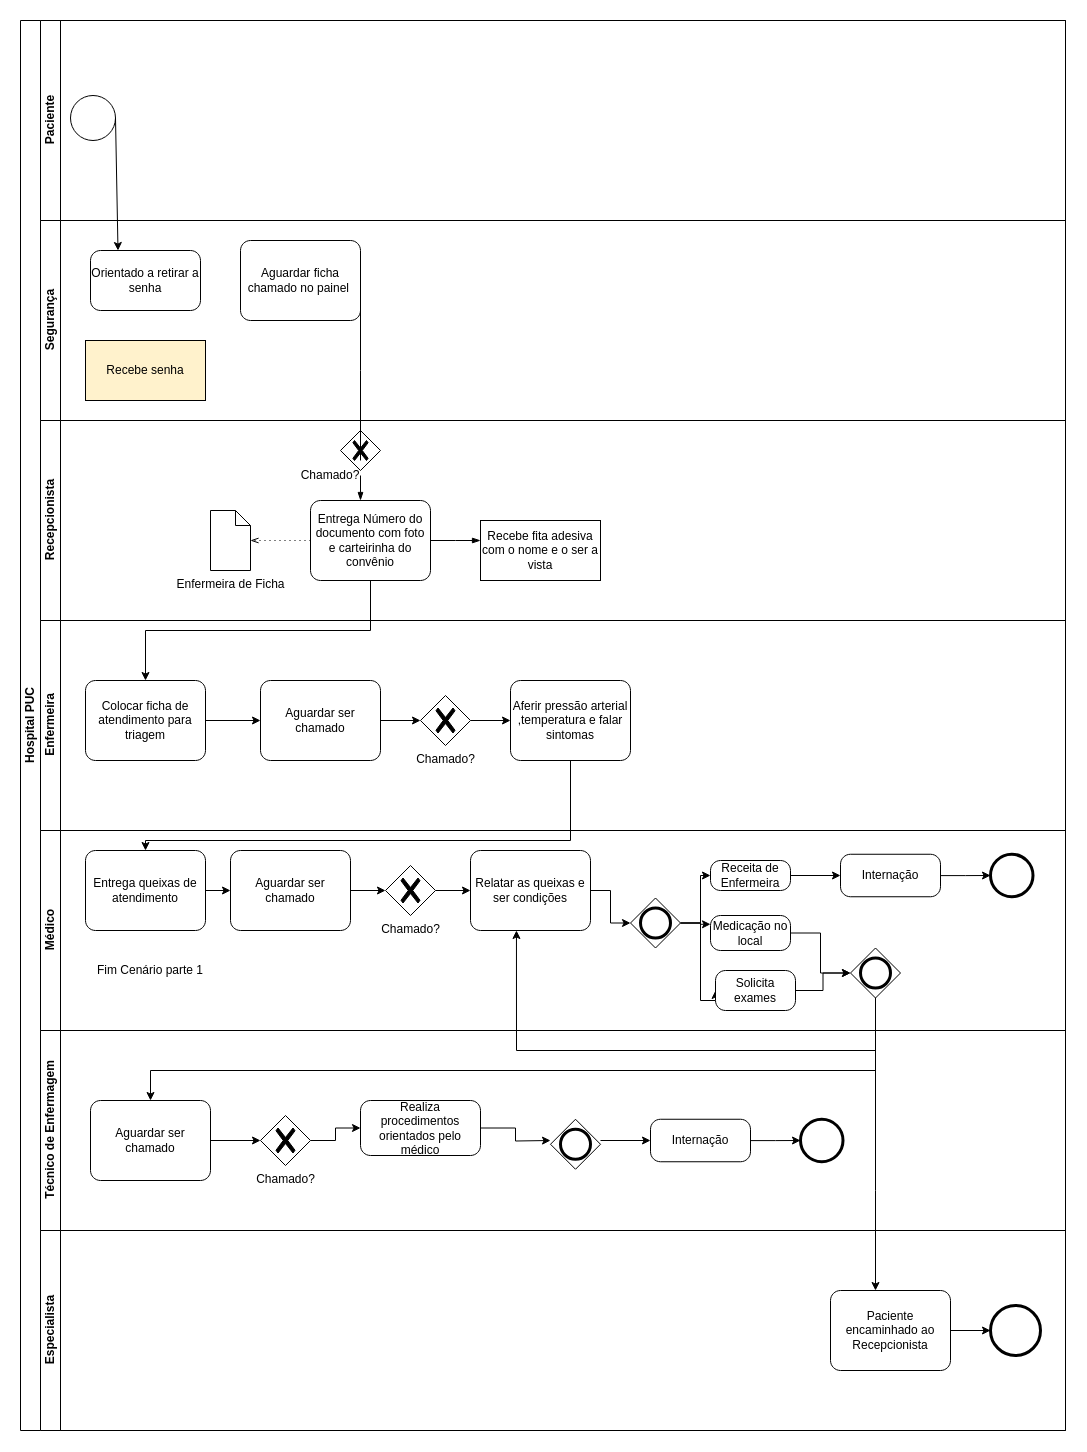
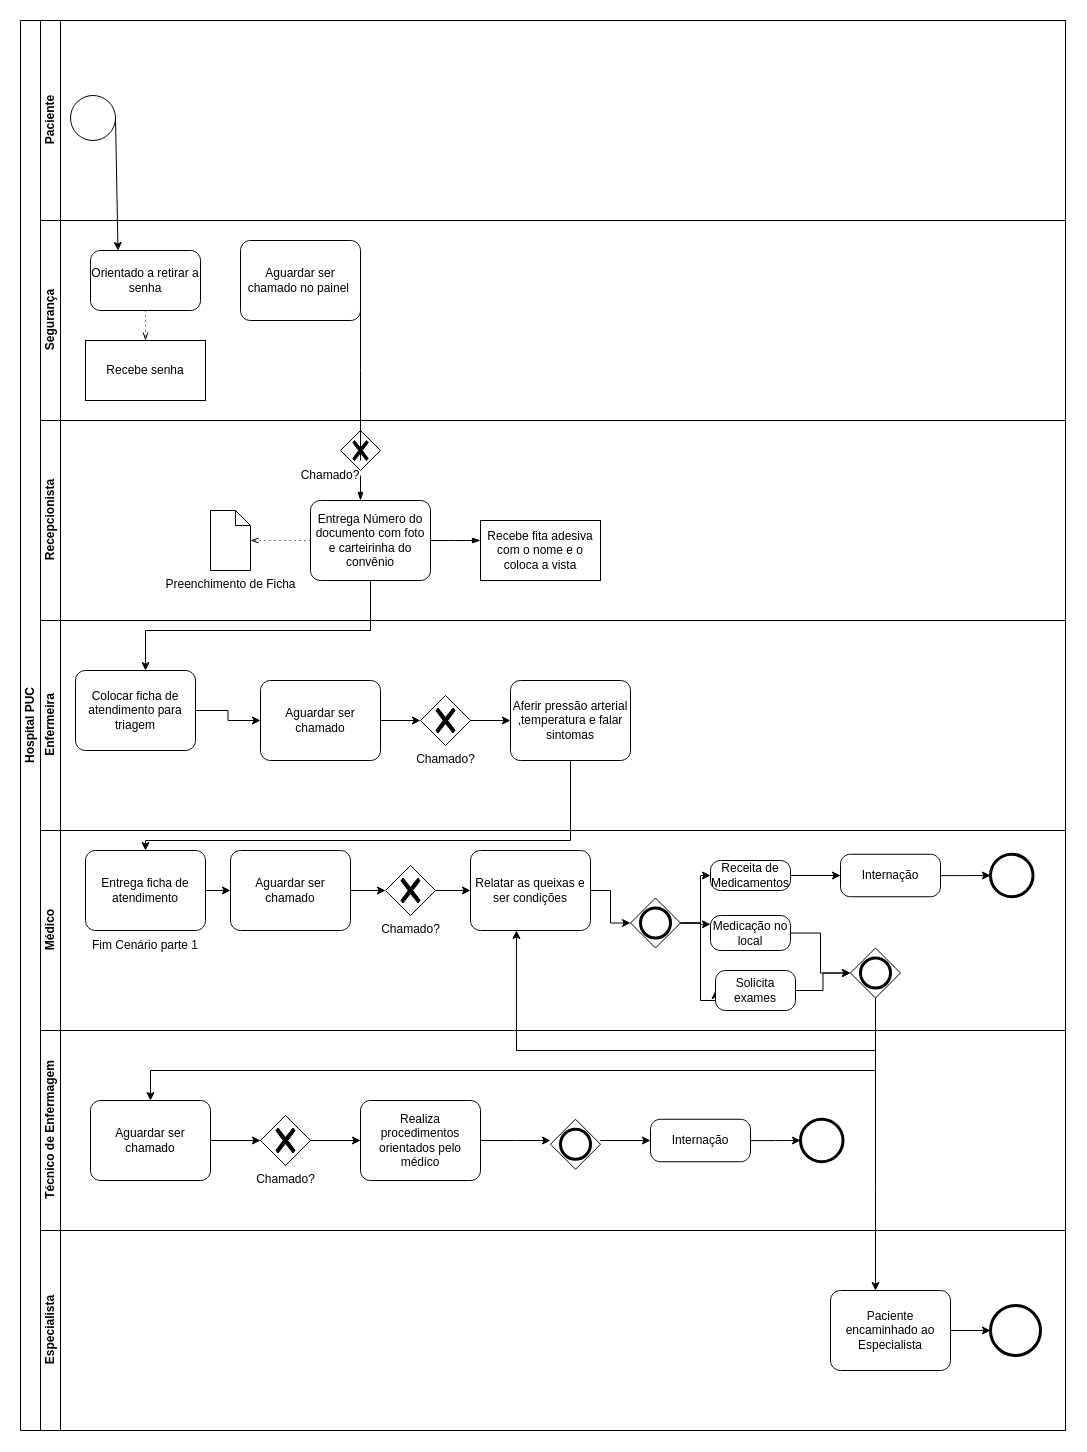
node "Aguardar ficha chamado no painel": label "Aguardar ficha chamado no painel" -> "Aguardar ser chamado no painel"
edge "Orientado a retirar a senha" -> "Recebe senha": added
node "Recebe senha": fillcolor #fff2cc -> #ffffff
node "Recebe fita adesiva com o nome e o ser a vista": label "Recebe fita adesiva com o nome e o ser a vista" -> "Recebe fita adesiva com o nome e o coloca a vista"
node "Enfermeira de Ficha": label "Enfermeira de Ficha" -> "Preenchimento de Ficha"
node "Colocar ficha de atendimento para triagem": moved (146, 721) -> (136, 711)
node "Receita de Enfermeira": label "Receita de Enfermeira" -> "Receita de Medicamentos"
node "Entrega queixas de atendimento": label "Entrega queixas de atendimento" -> "Entrega ficha de atendimento"
node "Fim Cenário parte 1": moved (151, 971) -> (146, 946)
node "Realiza procedimentos orientados pelo médico": size 120x55 -> 120x80
node "Paciente encaminhado ao Recepcionista": label "Paciente encaminhado ao Recepcionista" -> "Paciente encaminhado ao Especialista"
